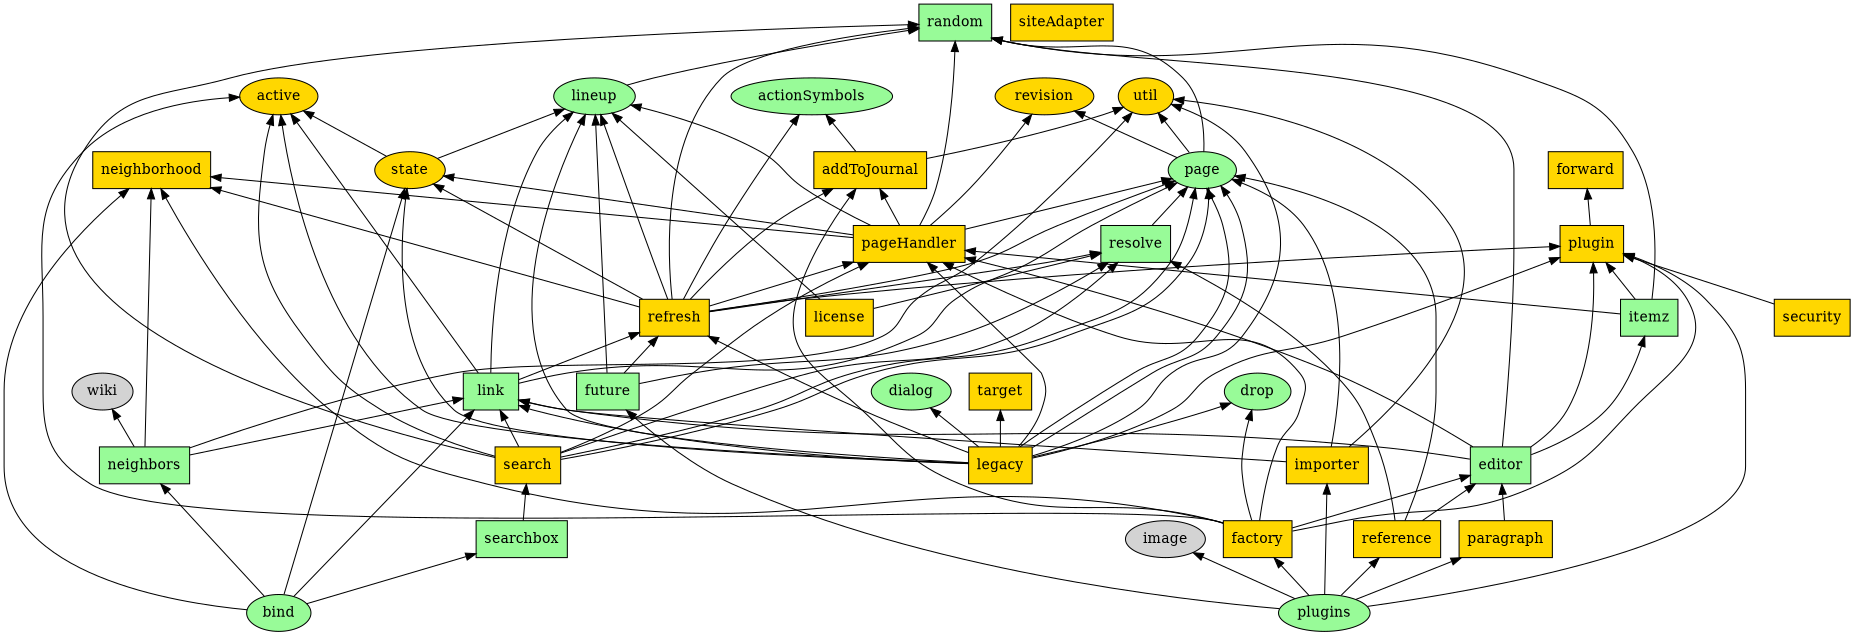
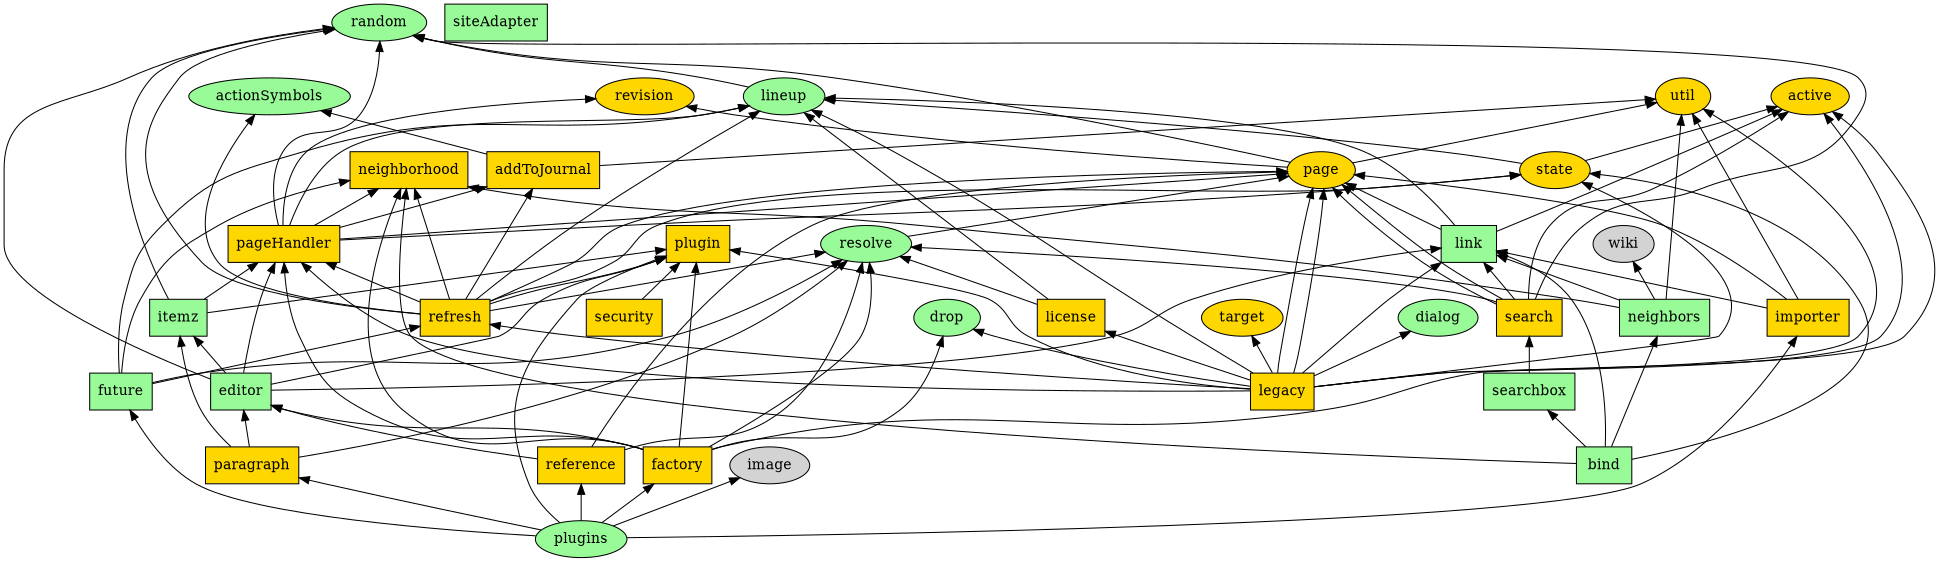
node "random": shape box -> ellipse
node "siteAdapter": fillcolor gold -> paleGreen
node "page": fillcolor paleGreen -> gold
node "forward": removed
edge "future" -> "neighborhood": added
node "resolve": shape box -> ellipse
edge "search" -> "pageHandler": removed
edge "link" -> "refresh": removed
edge "legacy" -> "license": added
node "target": shape box -> ellipse
edge "paragraph" -> "resolve": added
edge "paragraph" -> "itemz": added
edge "factory" -> "addToJournal": now "factory" -> "resolve"
node "bind": shape ellipse -> box
